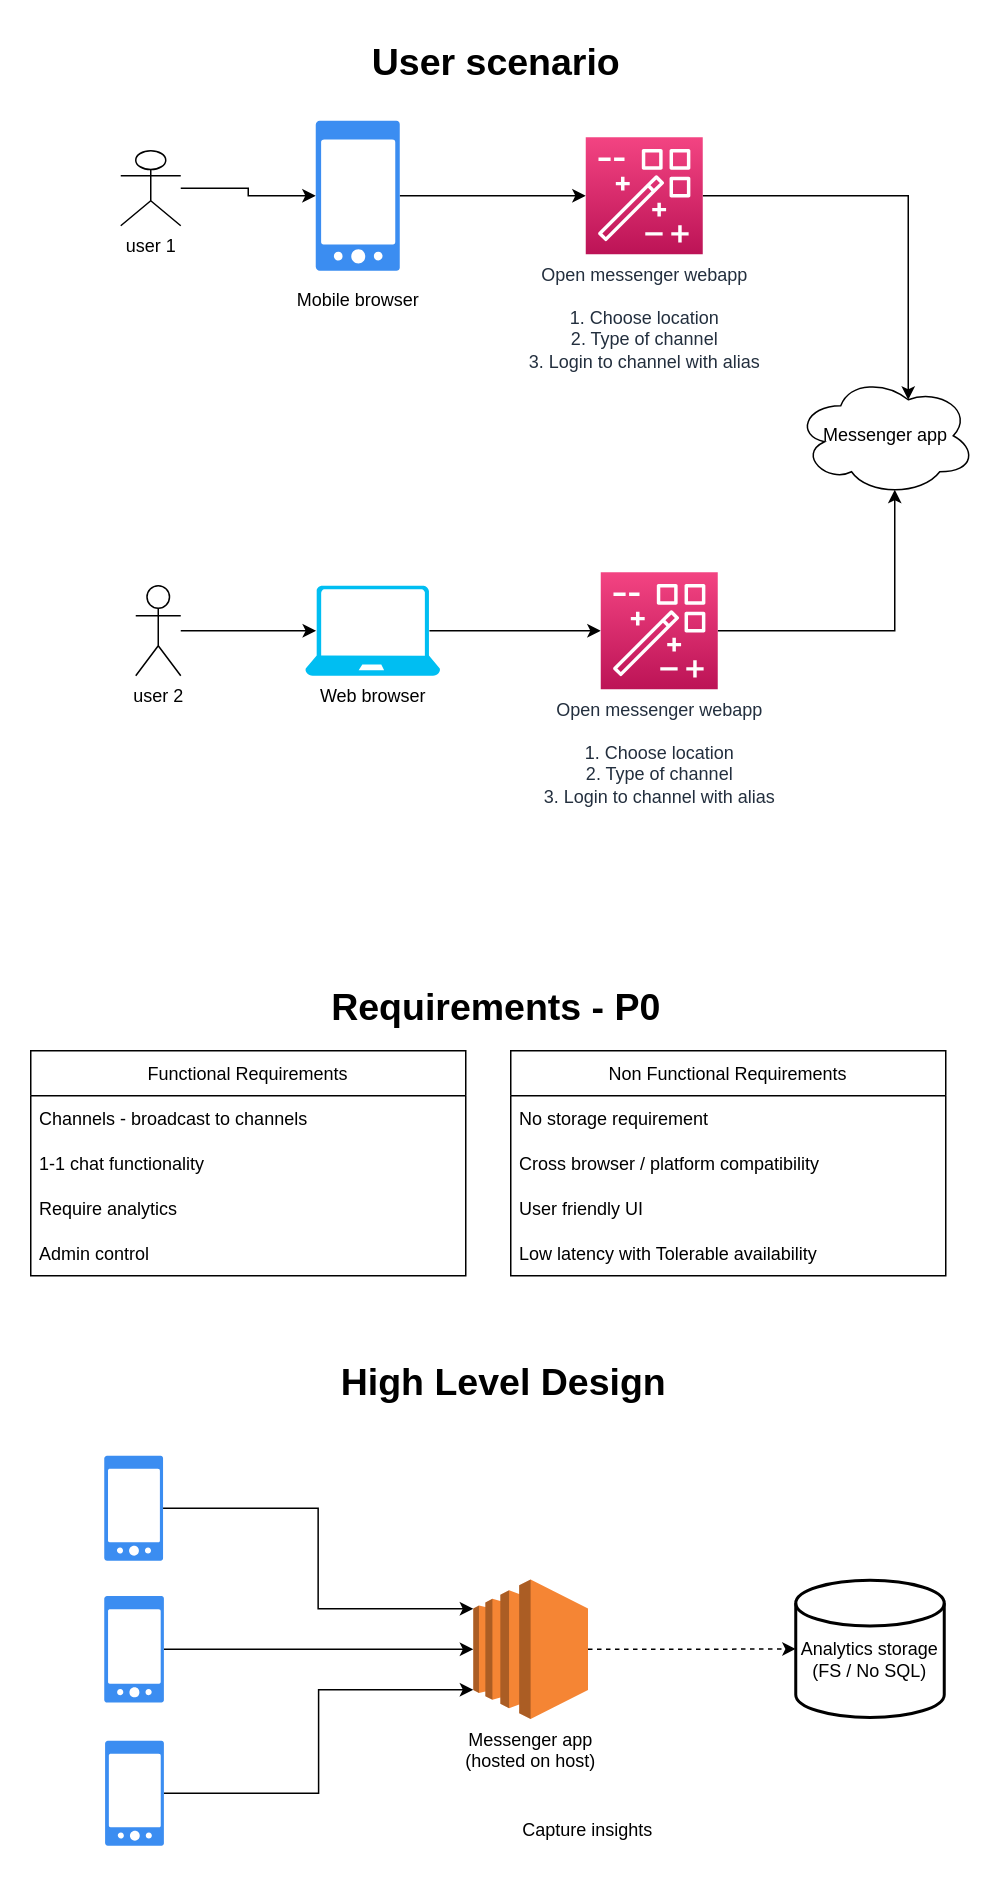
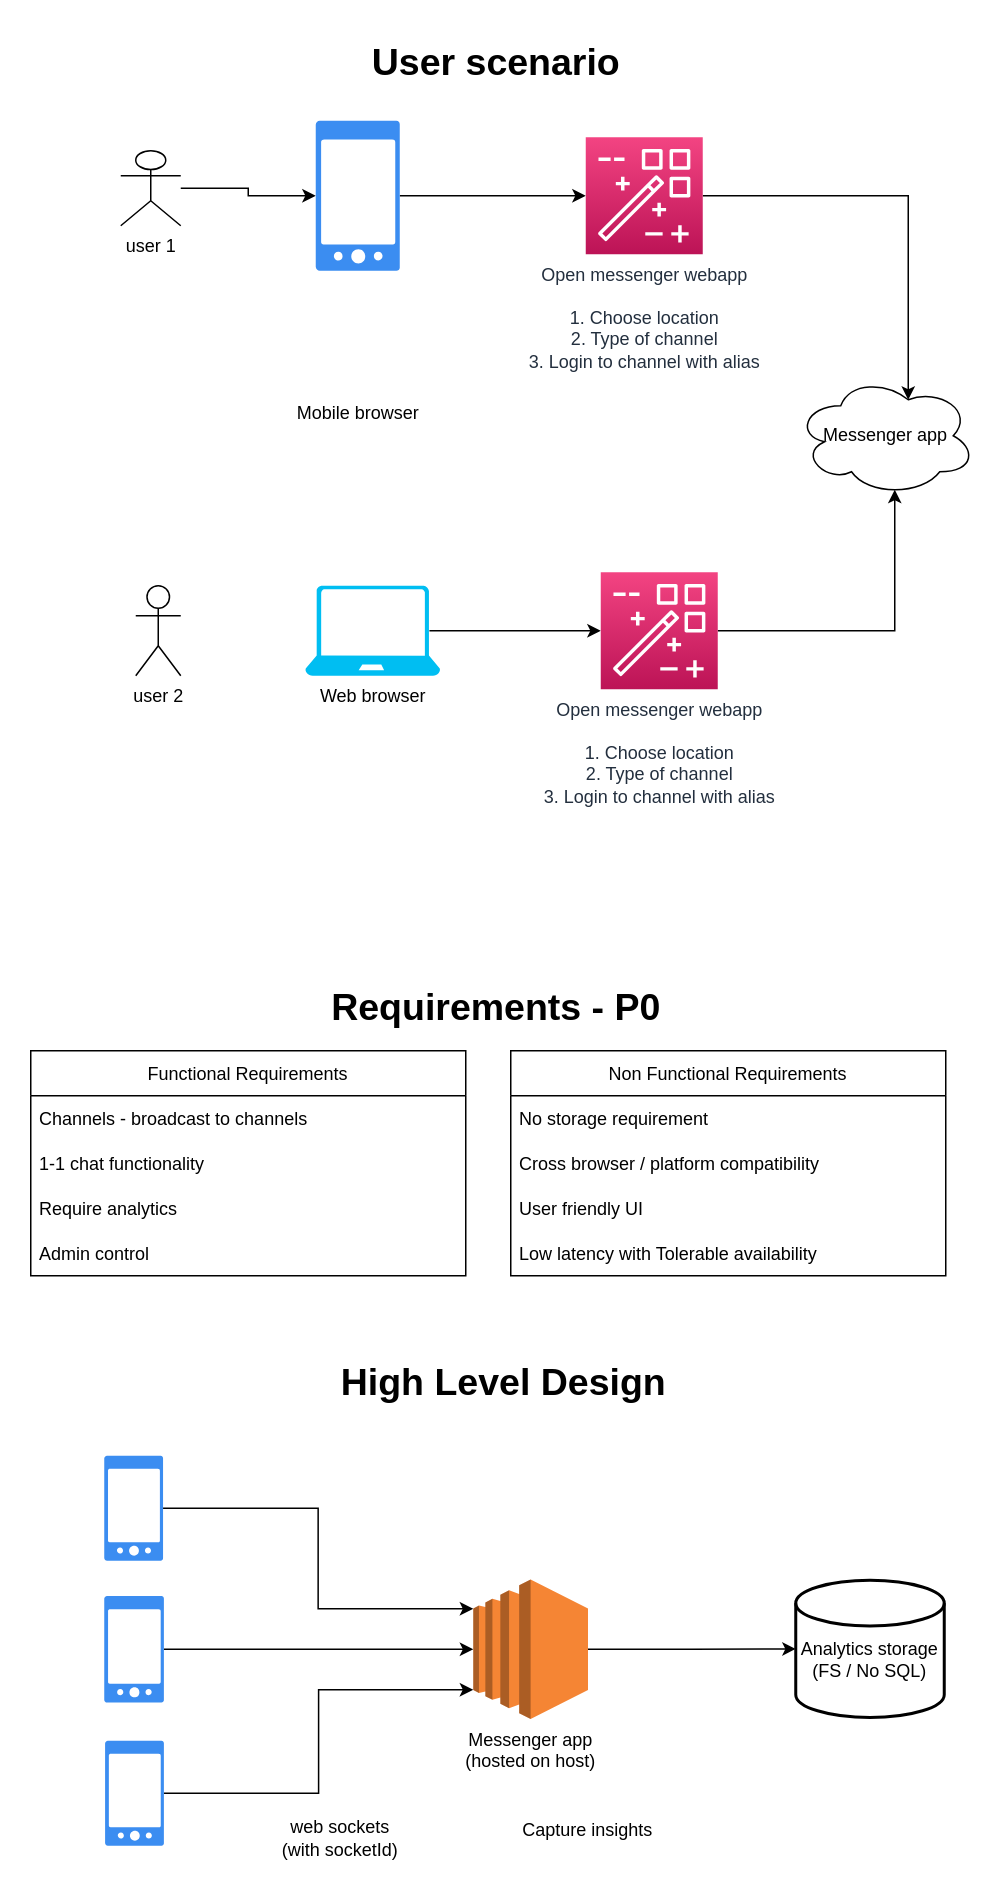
node "Mobile browser": moved (358, 301) -> (358, 413)
edge "user 2" -> "Web browser": removed
edge "Messenger app (hosted on host)" -> "Analytics storage (FS / No SQL)": style dashed -> solid
node "web sockets (with socketId)": added
